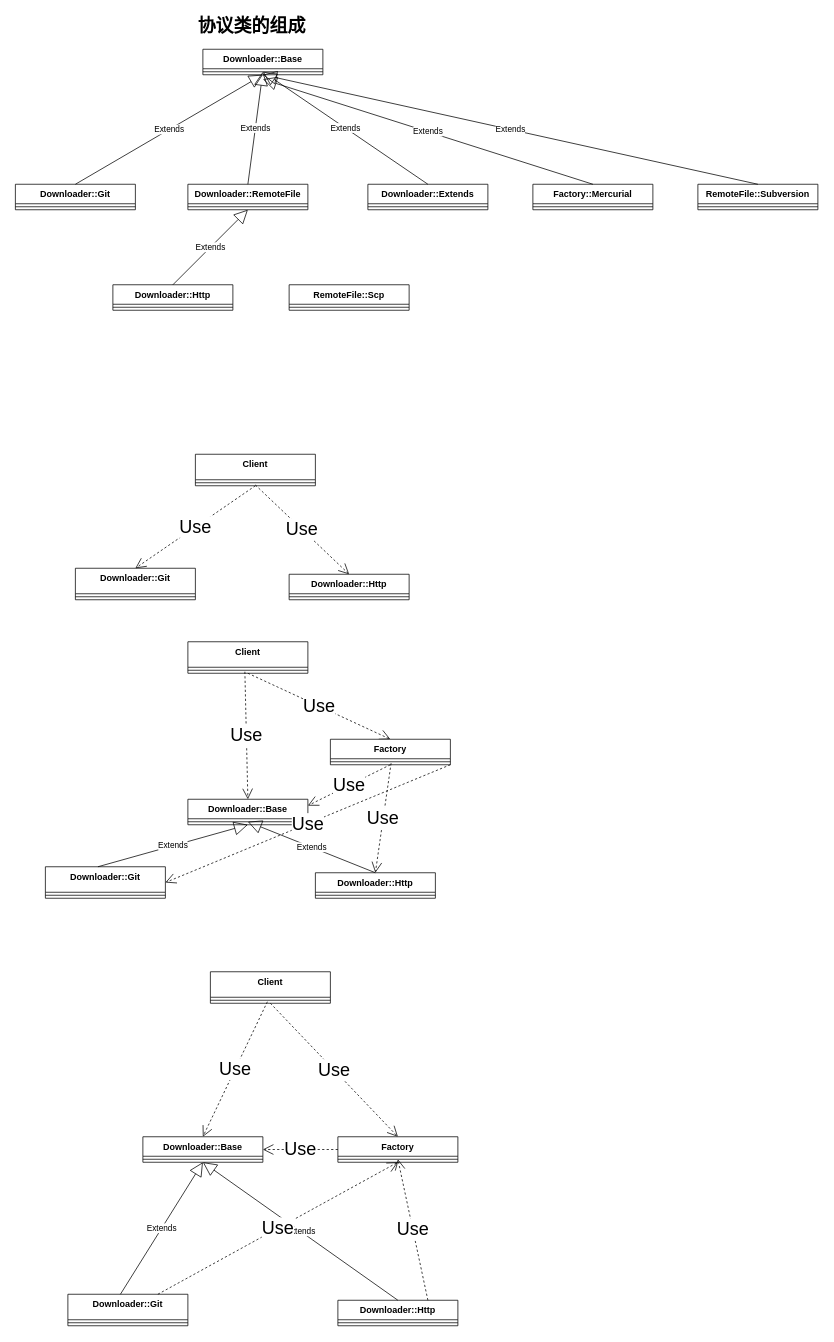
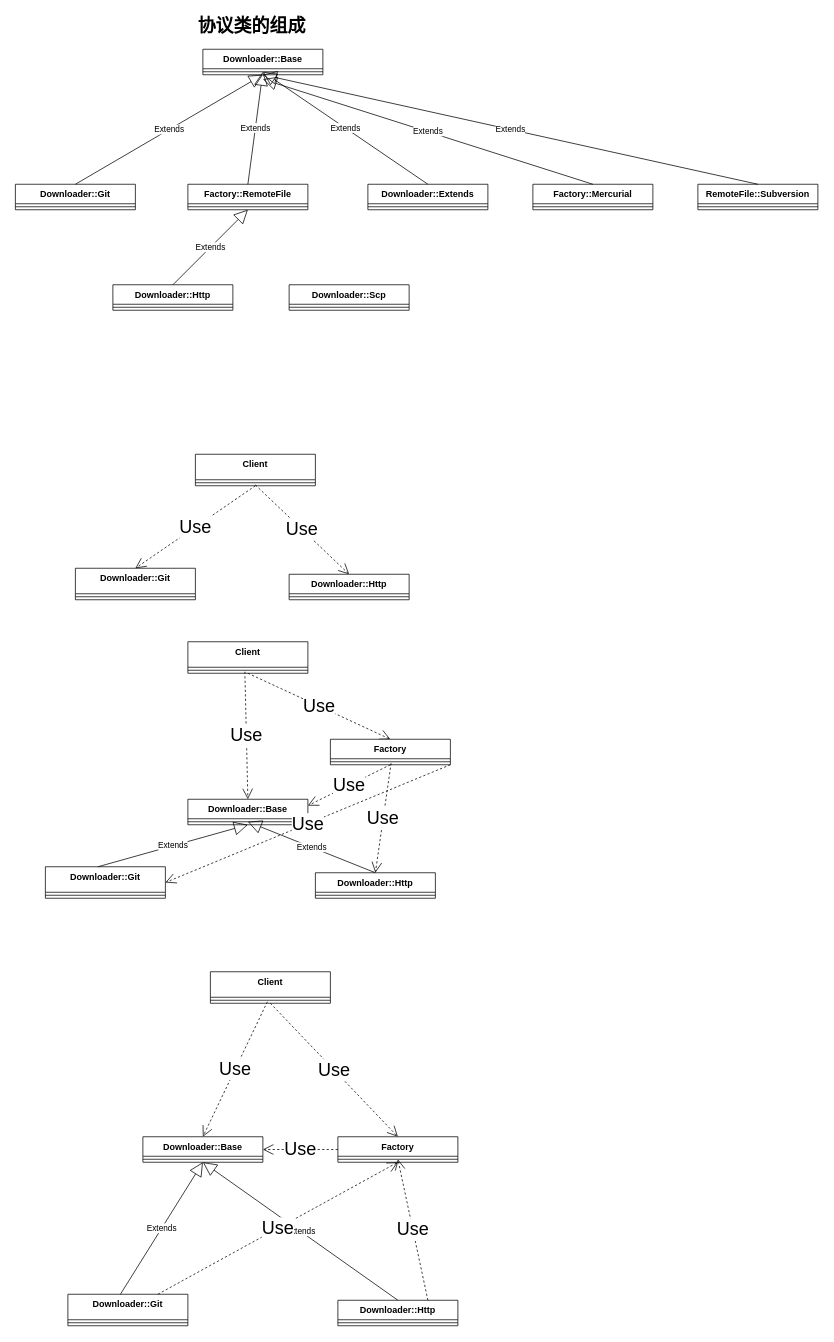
node "Downloader::RemoteFile": label "Downloader::RemoteFile" -> "Factory::RemoteFile"
node "RemoteFile::Scp": label "RemoteFile::Scp" -> "Downloader::Scp"
